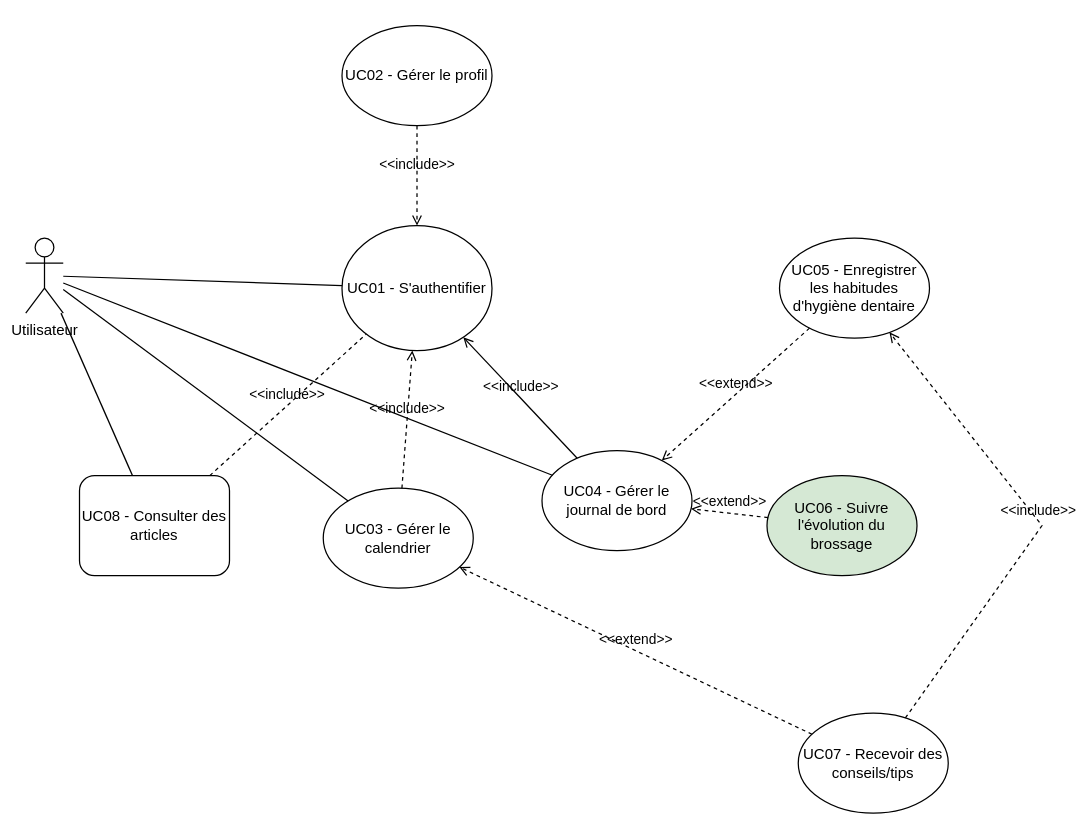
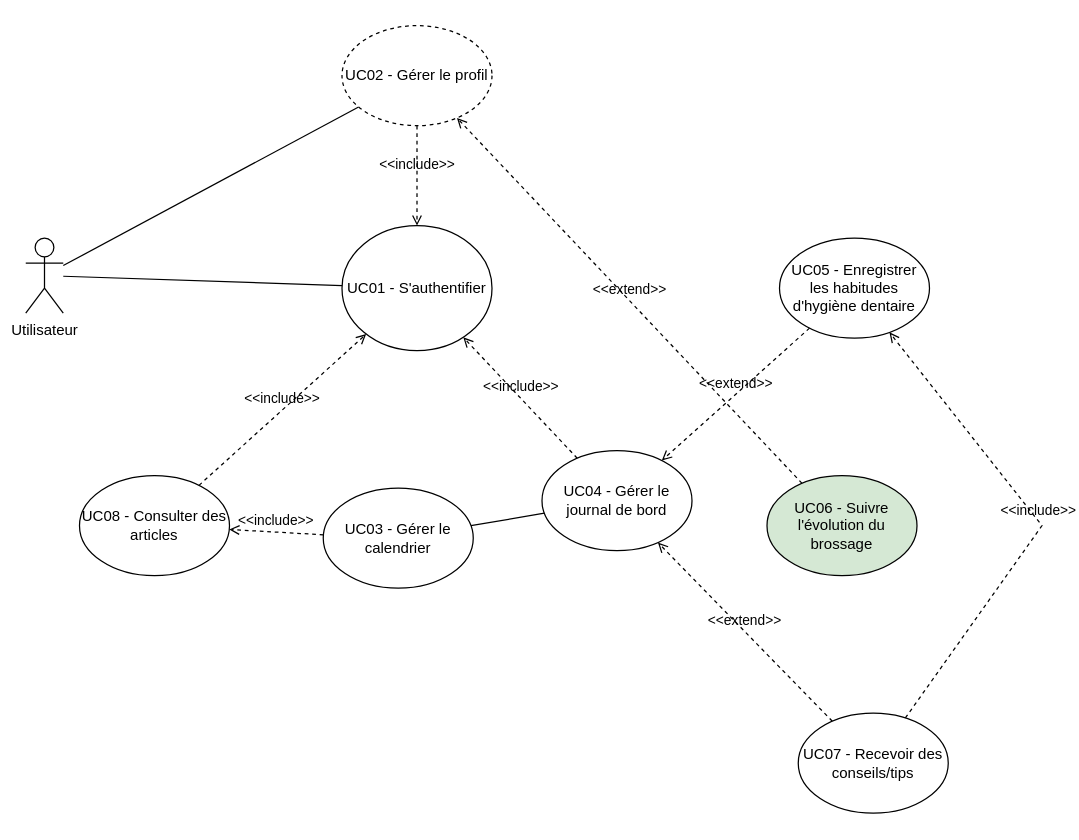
node "UC02 - Gérer le profil": style solid -> dashed
edge "UC01 - S'authentifier" -- "UC08 - Consulter des articles": arrowhead none -> open
edge "Utilisateur" -- "UC04 - Gérer le journal de bord": now "UC03 - Gérer le calendrier" -- "UC04 - Gérer le journal de bord"
edge "Utilisateur" -- "UC08 - Consulter des articles": now "Utilisateur" -- "UC02 - Gérer le profil"
edge "Utilisateur" -- "UC03 - Gérer le calendrier": removed
edge "UC04 - Gérer le journal de bord" -> "UC01 - S'authentifier": style solid -> dashed
edge "UC03 - Gérer le calendrier" -> "UC01 - S'authentifier": now "UC03 - Gérer le calendrier" -> "UC08 - Consulter des articles"
edge "UC06 - Suivre l'évolution du brossage" -> "UC04 - Gérer le journal de bord": now "UC06 - Suivre l'évolution du brossage" -> "UC02 - Gérer le profil"
node "UC08 - Consulter des articles": shape rounded rectangle -> ellipse
edge "UC07 - Recevoir des conseils/tips" -> "UC03 - Gérer le calendrier": now "UC07 - Recevoir des conseils/tips" -> "UC04 - Gérer le journal de bord"
